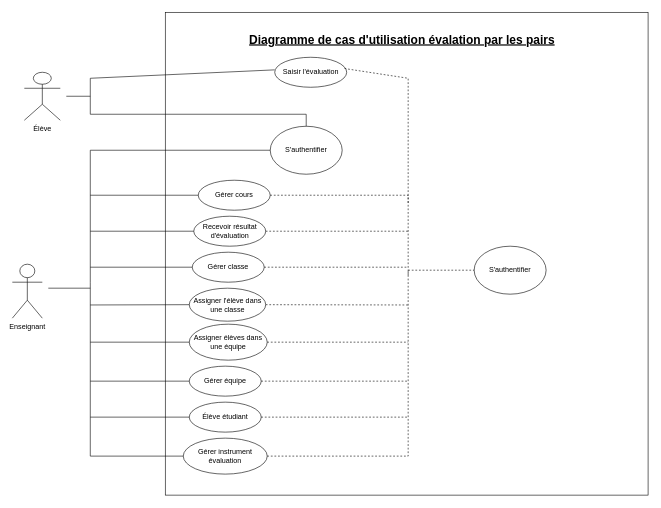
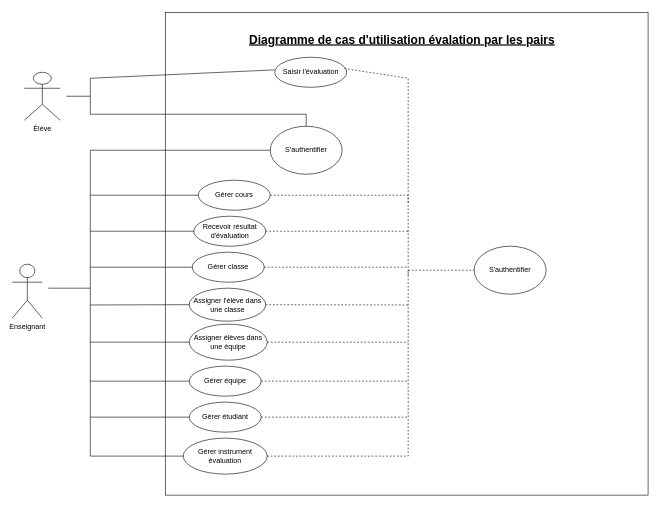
node "Élève étudiant": label "Élève étudiant" -> "Gérer étudiant"
